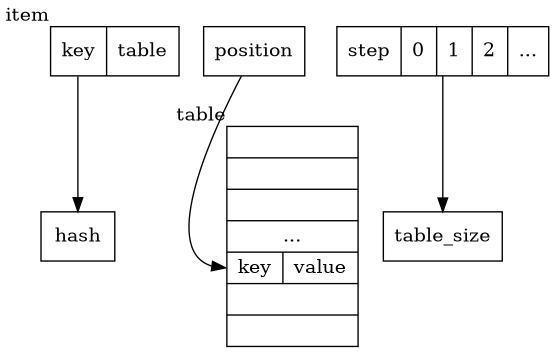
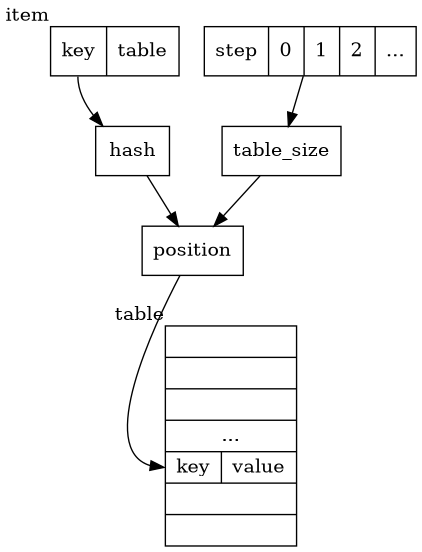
edge "hash" -> "position": added
edge "table_size" -> "position": added
